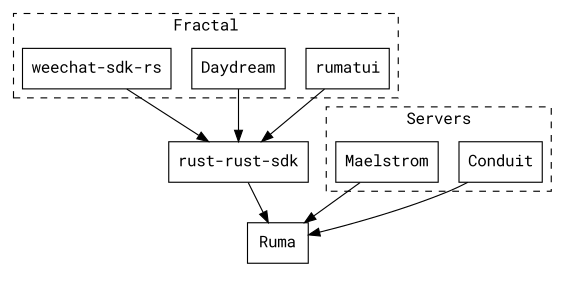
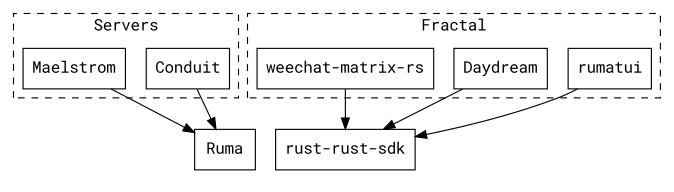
node "weechat-sdk-rs": label "weechat-sdk-rs" -> "weechat-matrix-rs"
edge "rust-rust-sdk" -> "Ruma": removed
